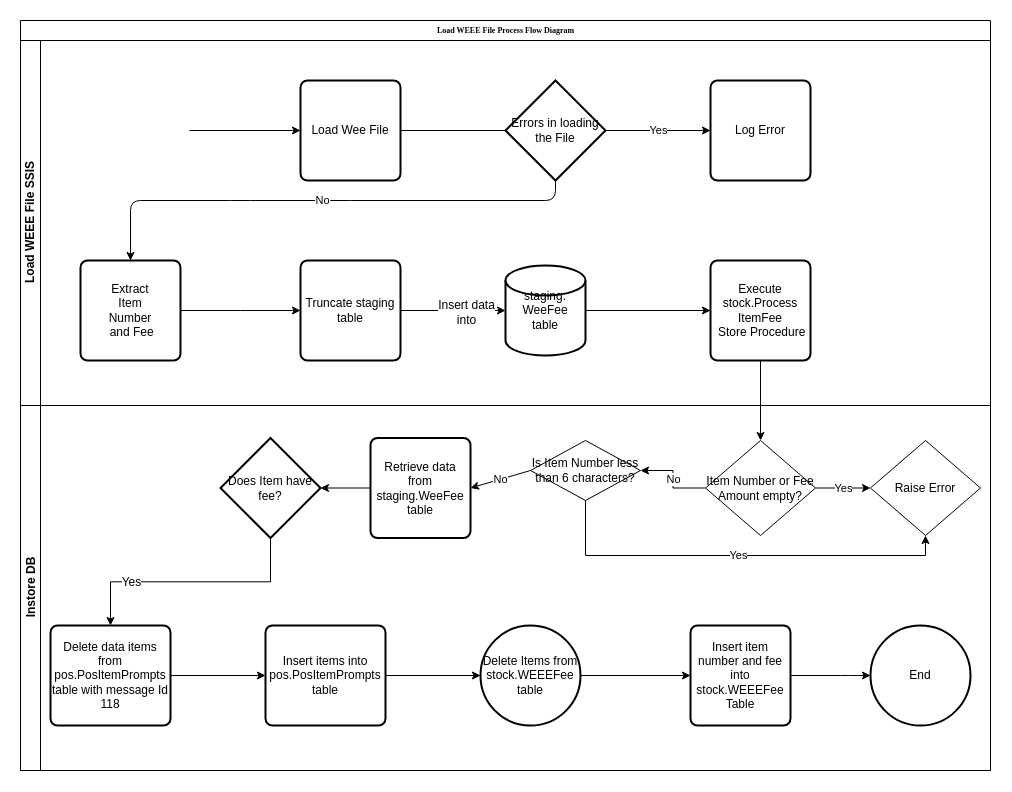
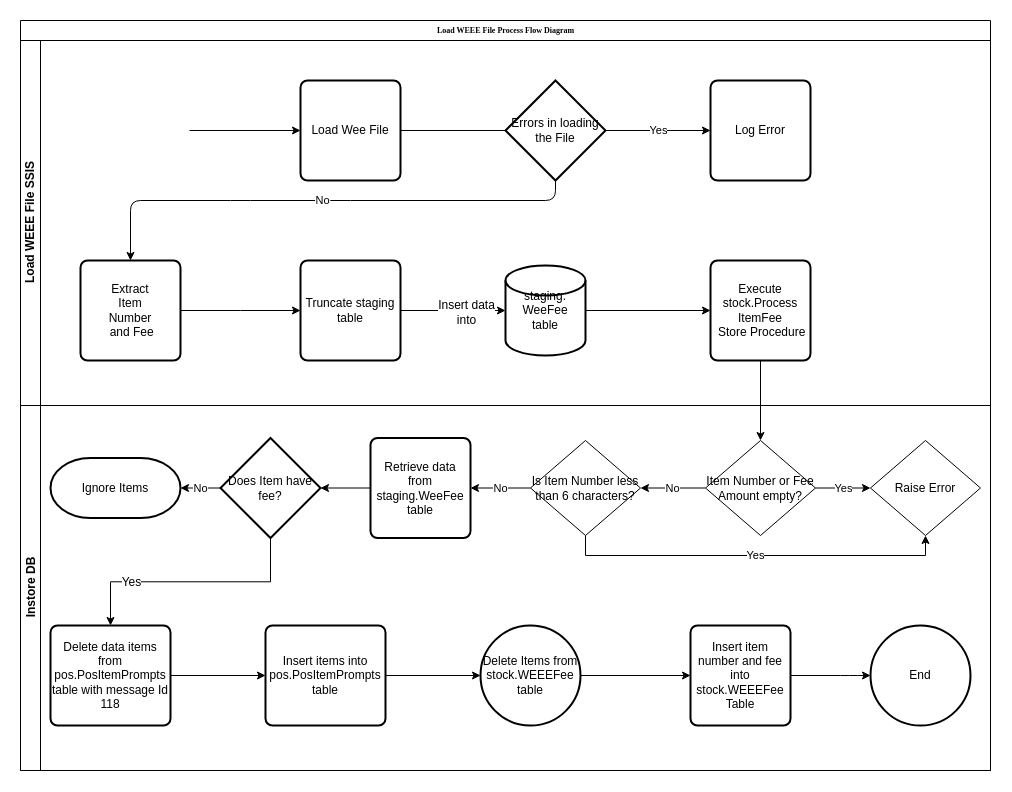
node "Is Item Number less than 6 characters?": size 110x60 -> 110x95
node "Ignore Items": added
edge "Does Item have fee?" -> "Ignore Items": added, label "No"
